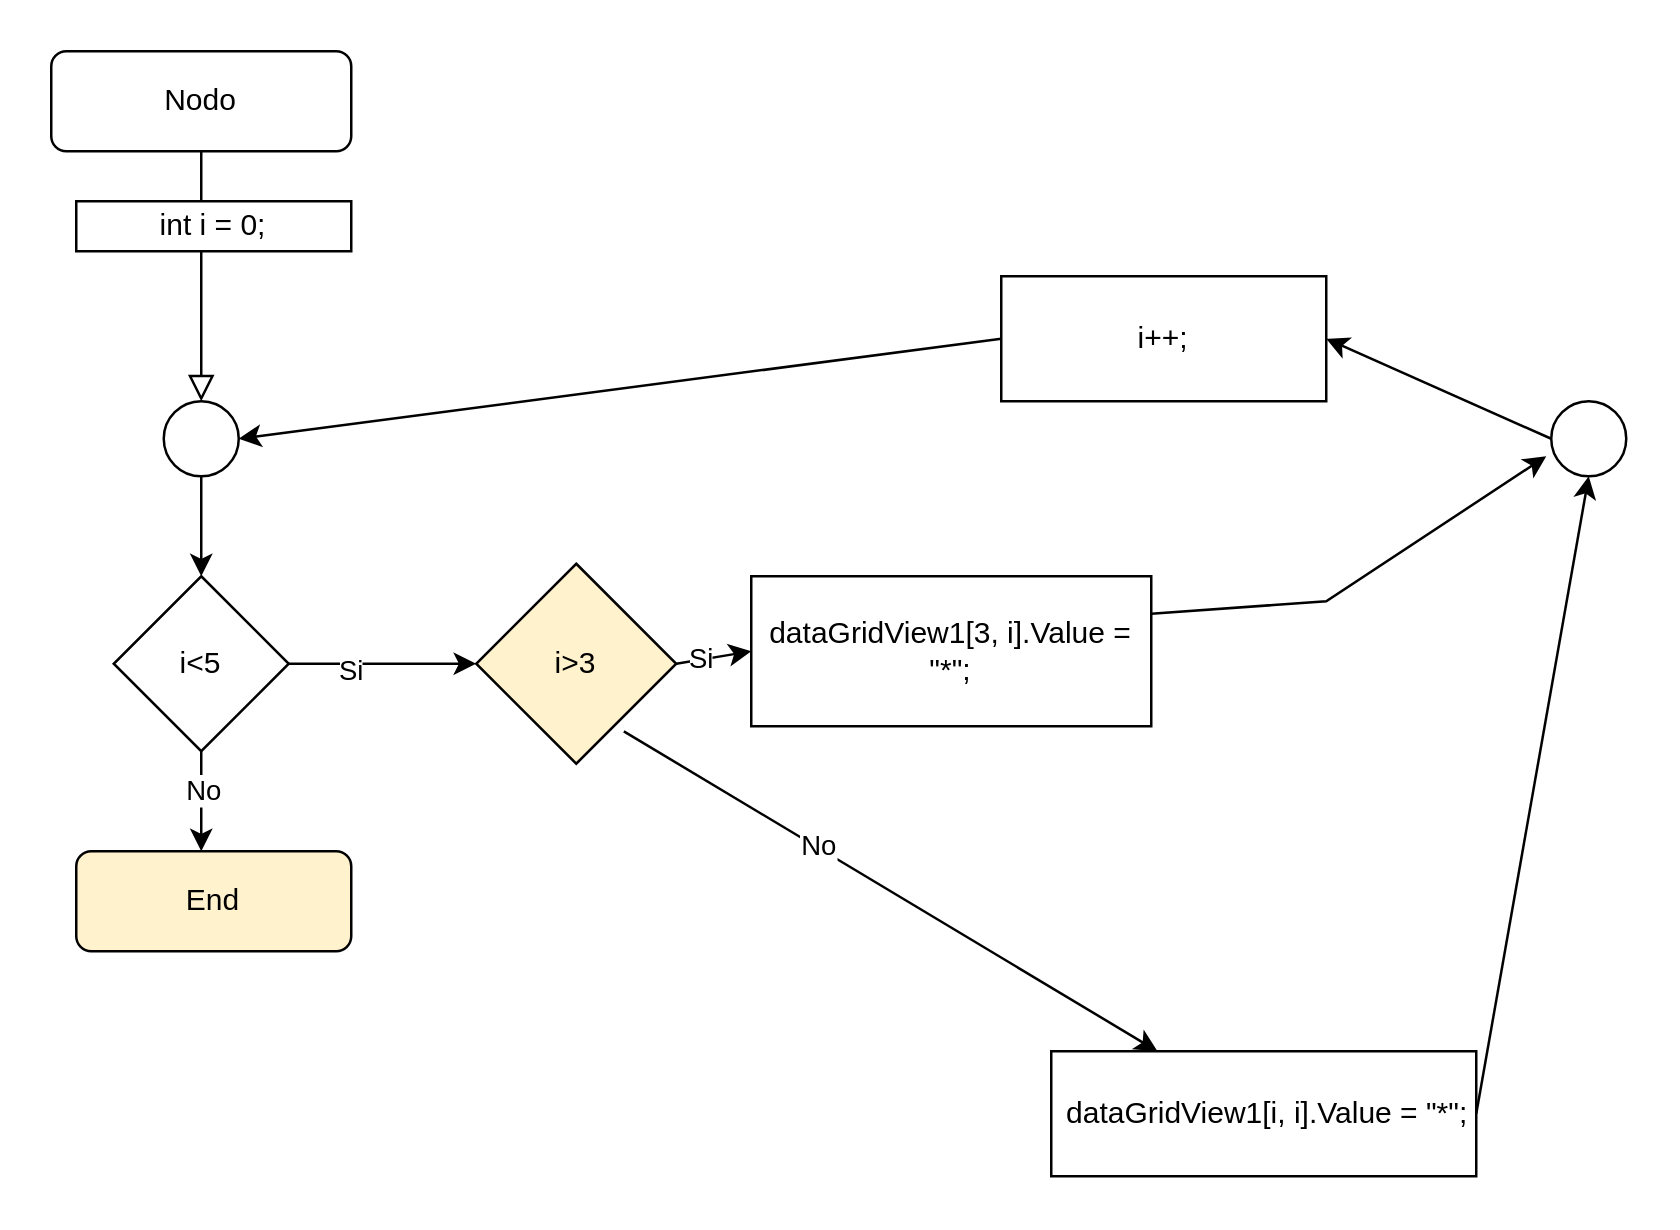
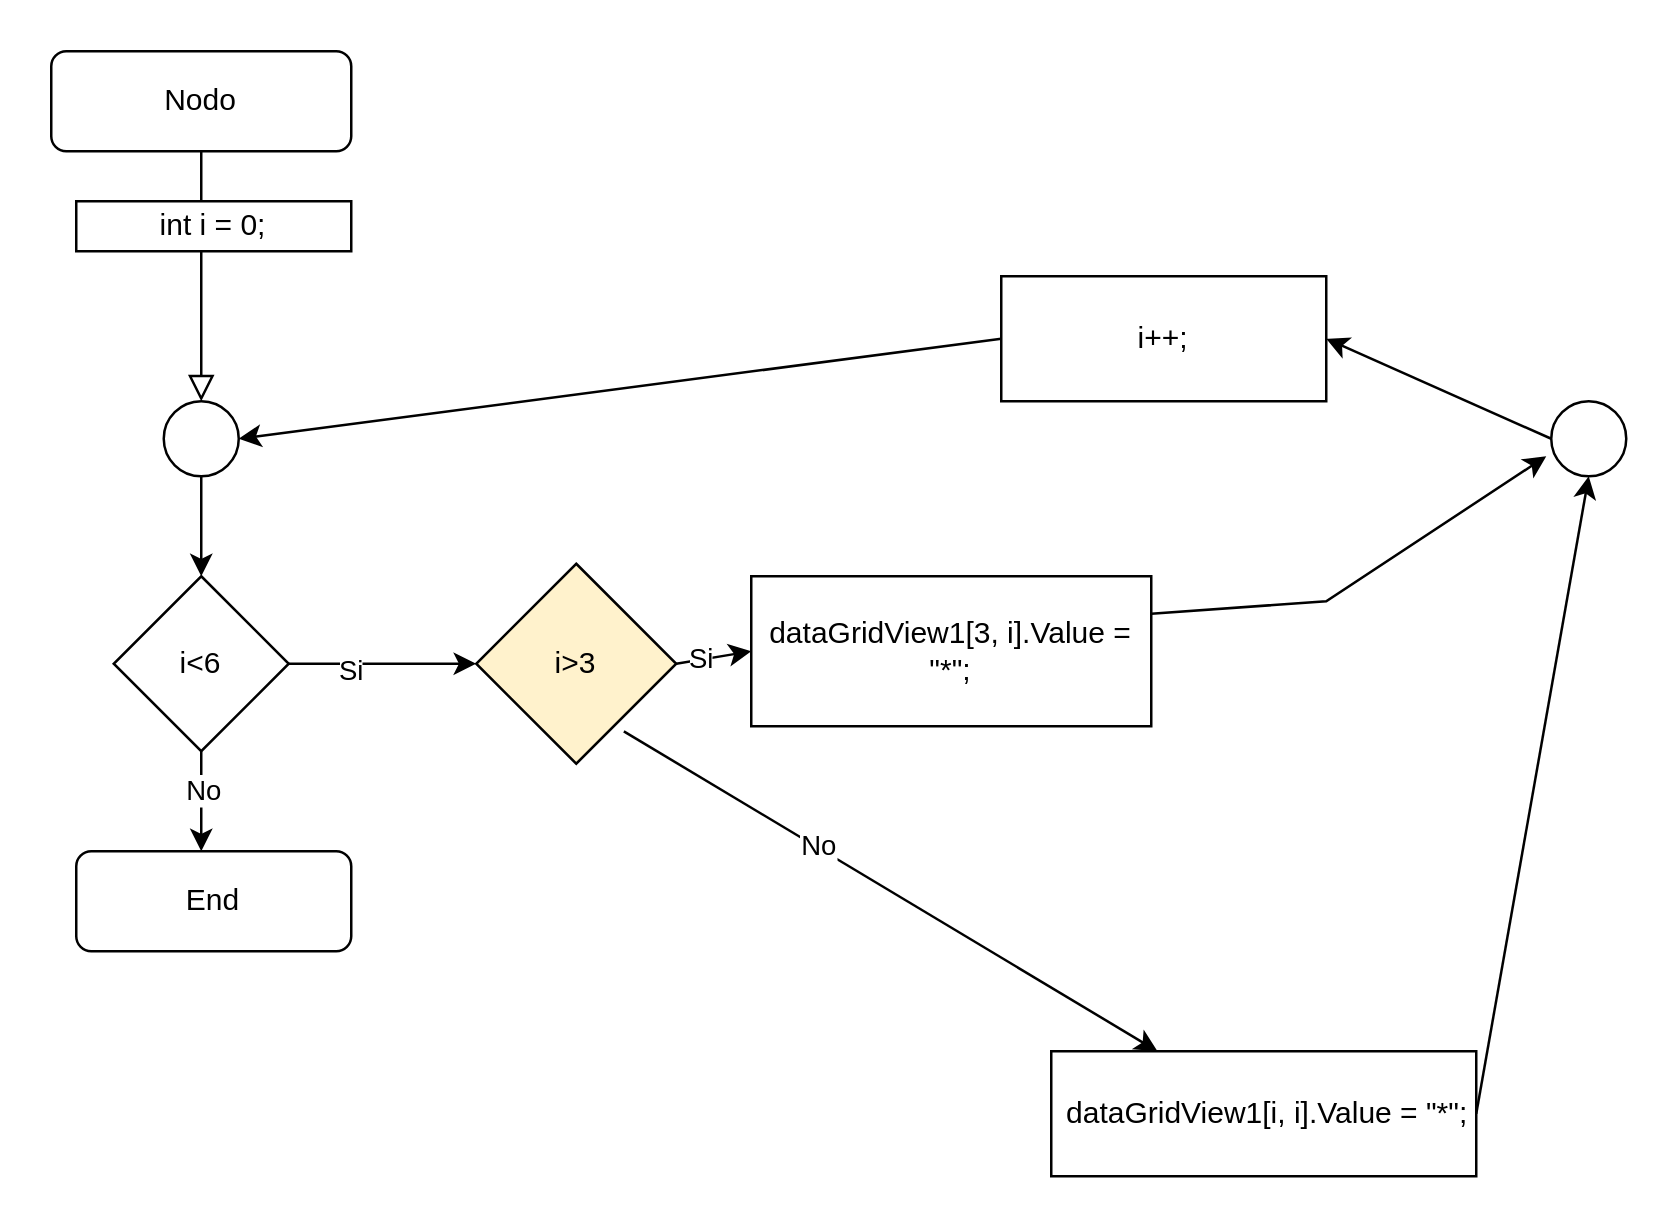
node "i<5": label "i<5" -> "i<6"
node "End": fillcolor #fff2cc -> #ffffff
